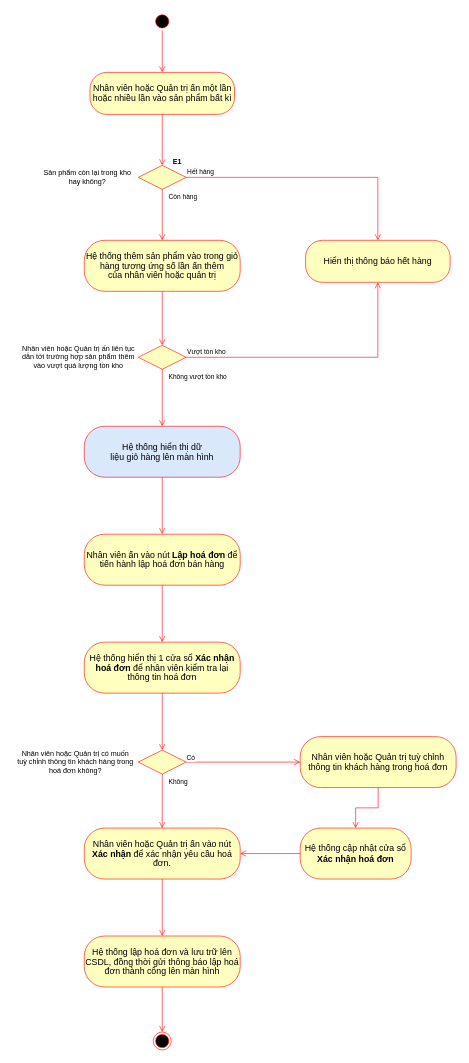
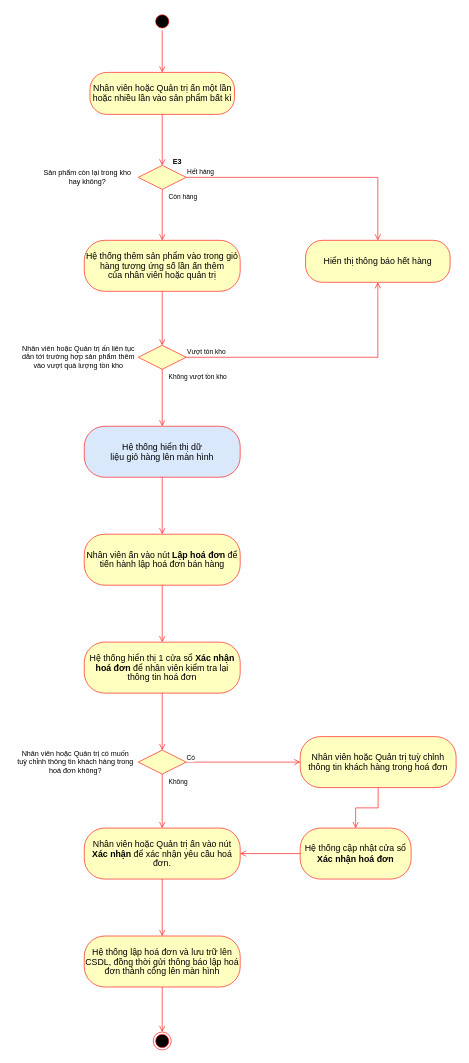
node "E1": label "E1" -> "E3"
